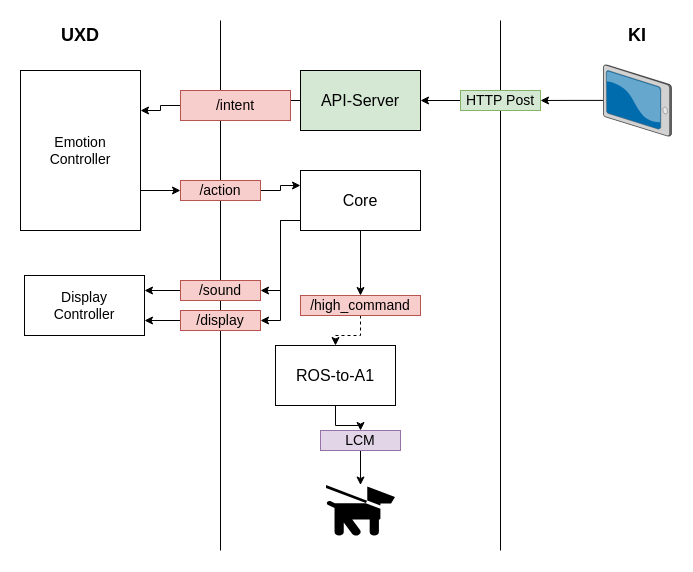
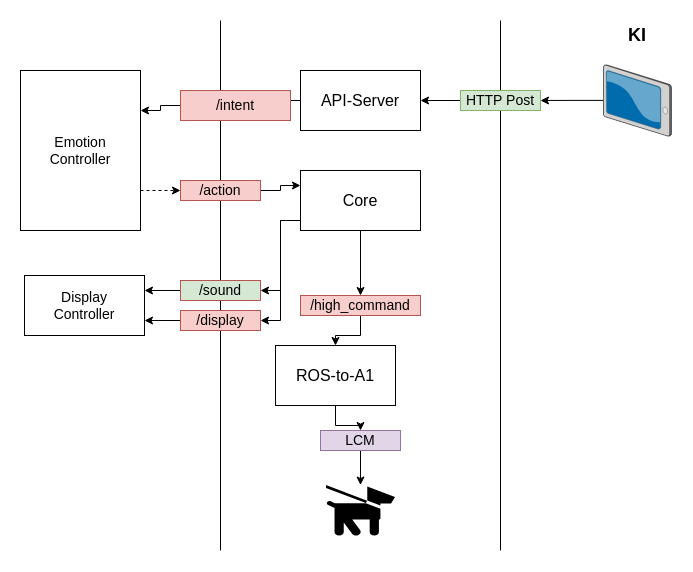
node "UXD": removed
node "API-Server": fillcolor #d5e8d4 -> #ffffff
edge "Emotion Controller" -> "/action": style solid -> dashed
node "/sound": fillcolor #f8cecc -> #d5e8d4
edge "/high_command" -> "ROS-to-A1": style dashed -> solid
